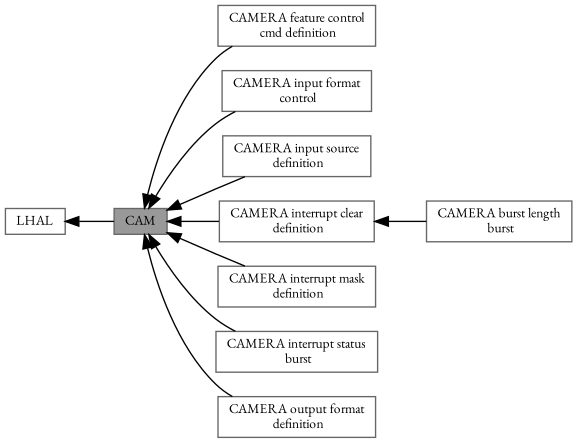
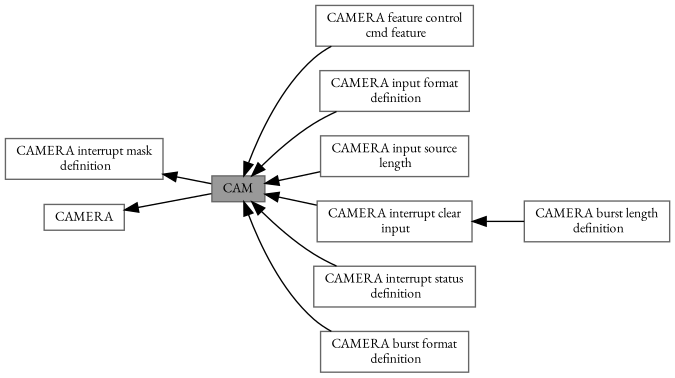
node "CAMERA feature control cmd definition": label "CAMERA feature control cmd definition" -> "CAMERA feature control cmd feature"
node "CAMERA input format control": label "CAMERA input format control" -> "CAMERA input format definition"
node "CAMERA input source definition": label "CAMERA input source definition" -> "CAMERA input source length"
node "LHAL": label "LHAL" -> "CAMERA"
node "CAMERA interrupt clear definition": label "CAMERA interrupt clear definition" -> "CAMERA interrupt clear input"
node "CAMERA burst length burst": label "CAMERA burst length burst" -> "CAMERA burst length definition"
edge "CAMERA interrupt mask definition" -> "CAM": reversed
node "CAMERA interrupt status burst": label "CAMERA interrupt status burst" -> "CAMERA interrupt status definition"
node "CAMERA output format definition": label "CAMERA output format definition" -> "CAMERA burst format definition"
